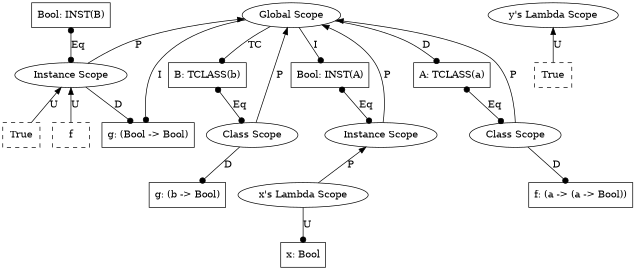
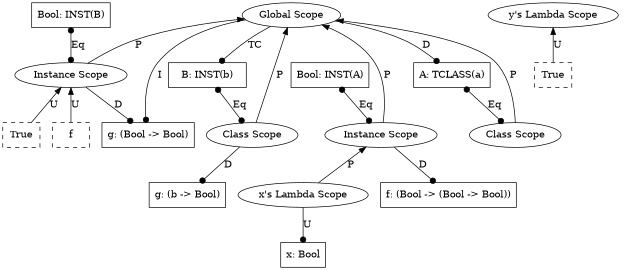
edge "Global Scope" -- "Bool: INST(A)": removed, label "I"
node "B: TCLASS(b)": label "B: TCLASS(b)" -> "B: INST(b)"
node "f: (Bool -> (Bool -> Bool))": added
node "f: (a -> (a -> Bool))": removed
